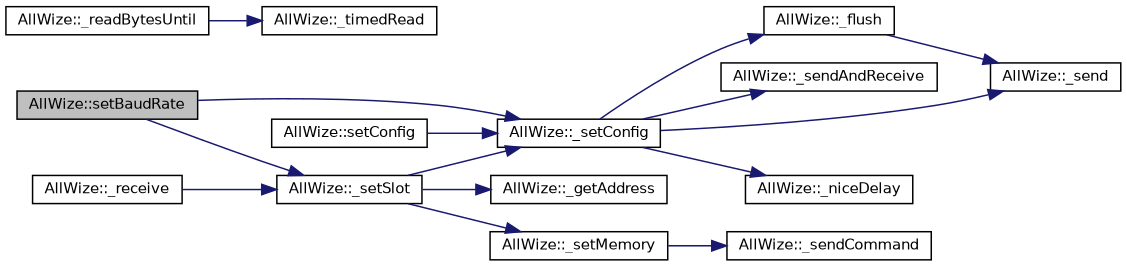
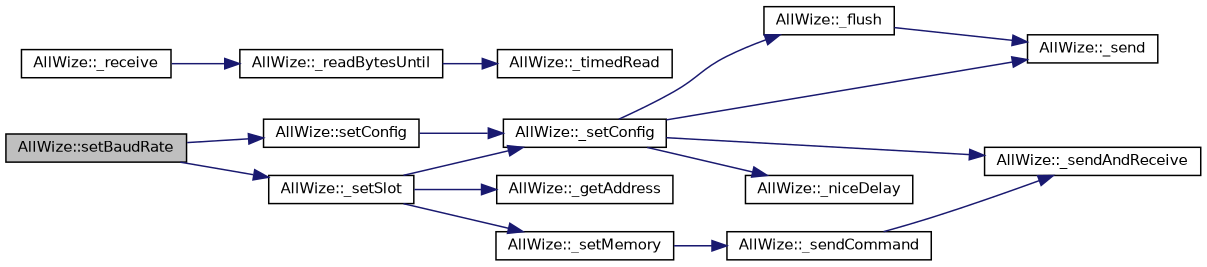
edge "AllWize::setBaudRate" -> "AllWize::_setConfig": now "AllWize::setBaudRate" -> "AllWize::setConfig"
edge "AllWize::_receive" -> "AllWize::_setSlot": now "AllWize::_receive" -> "AllWize::_readBytesUntil"
edge "AllWize::_sendCommand" -> "AllWize::_sendAndReceive": added
